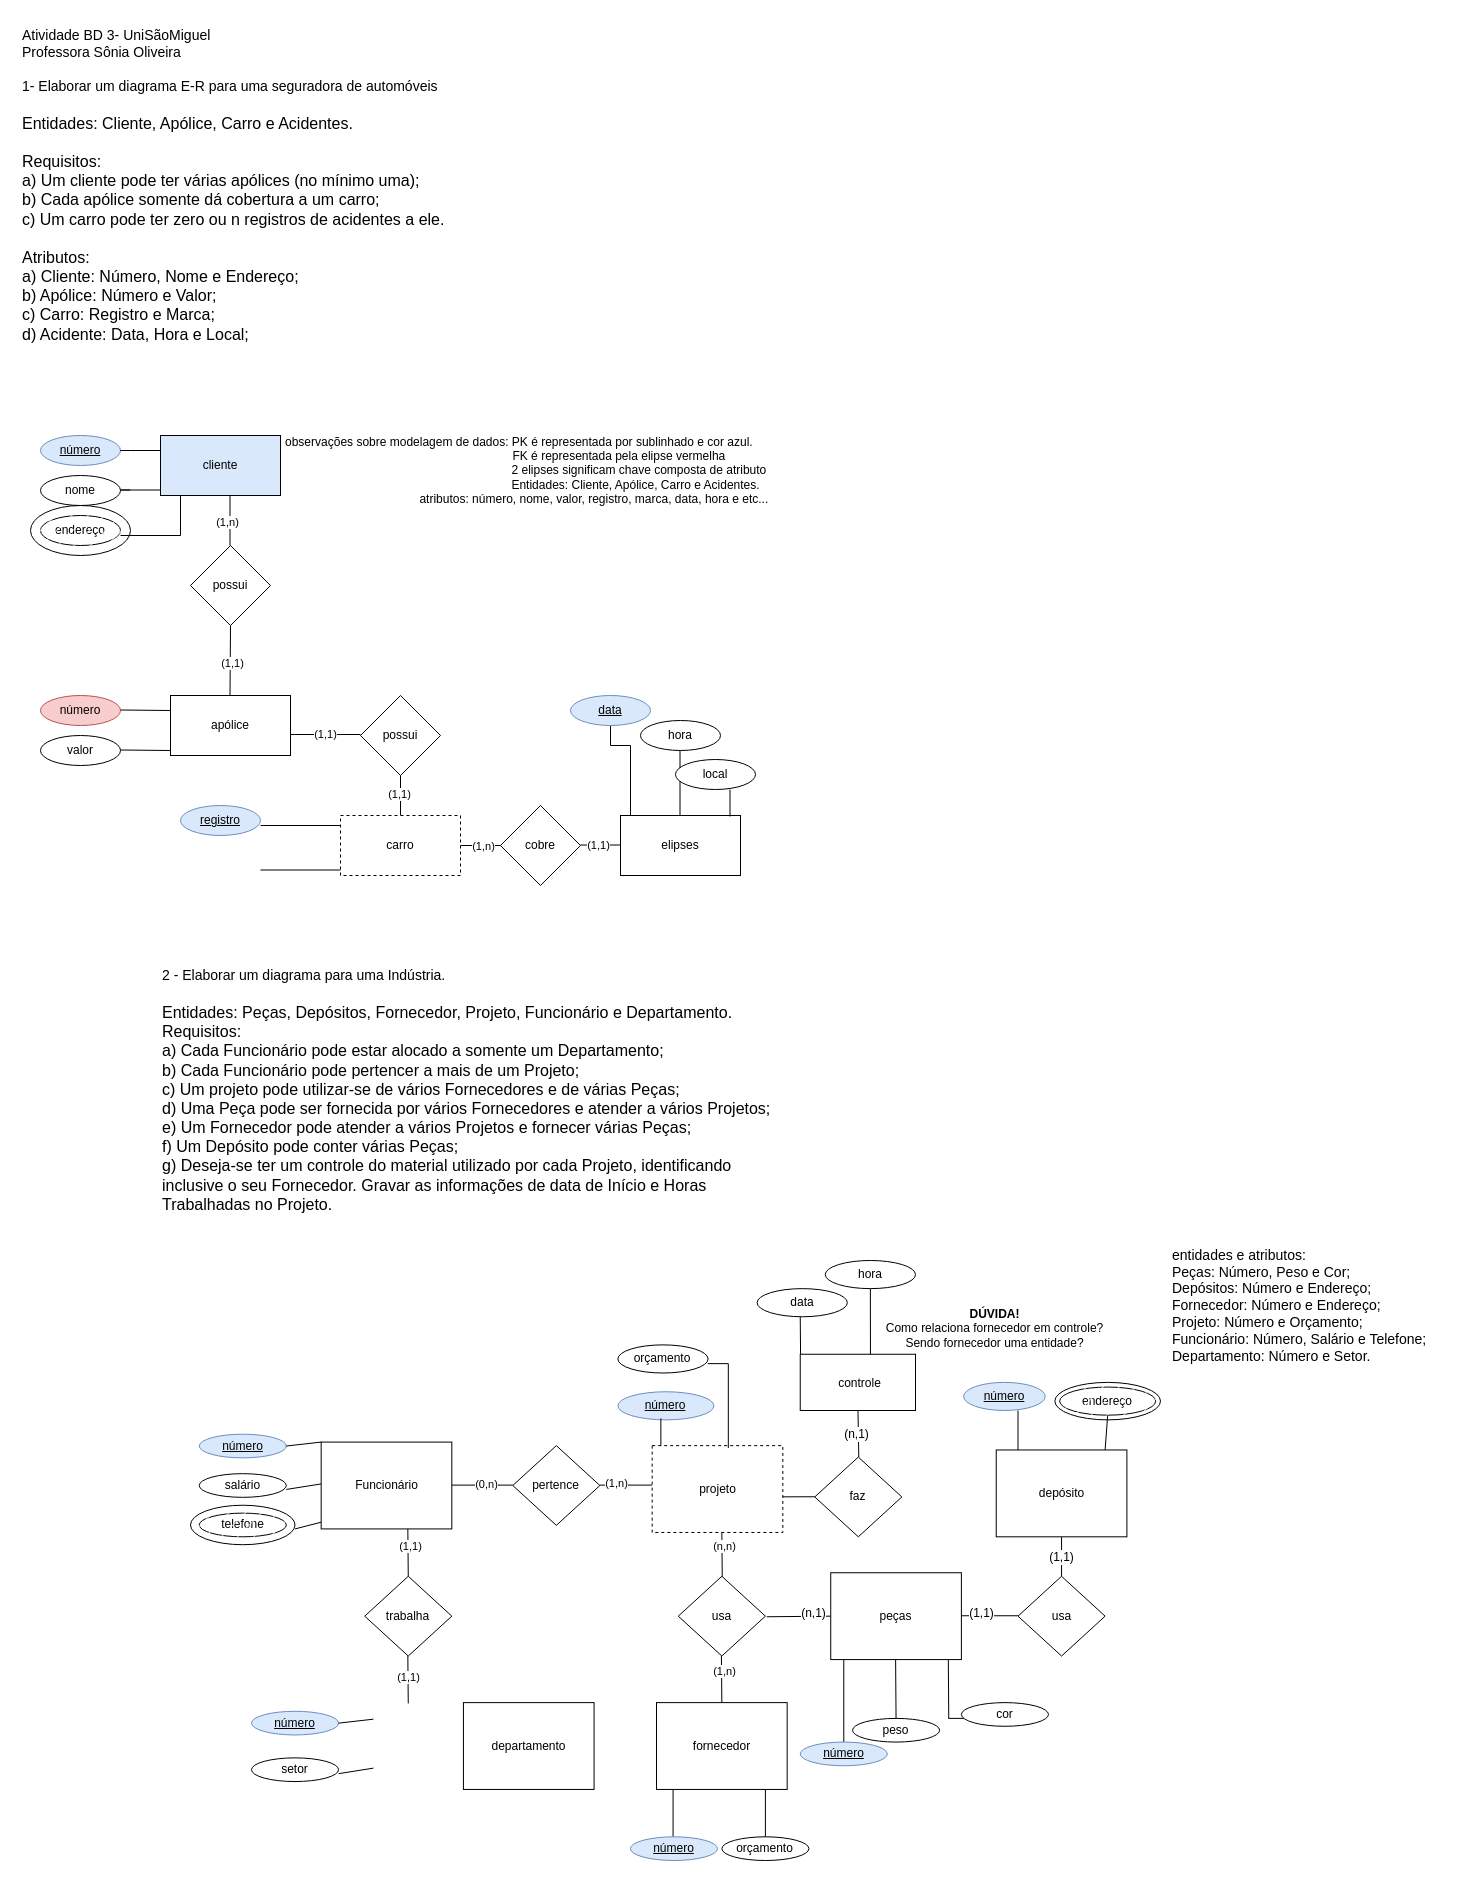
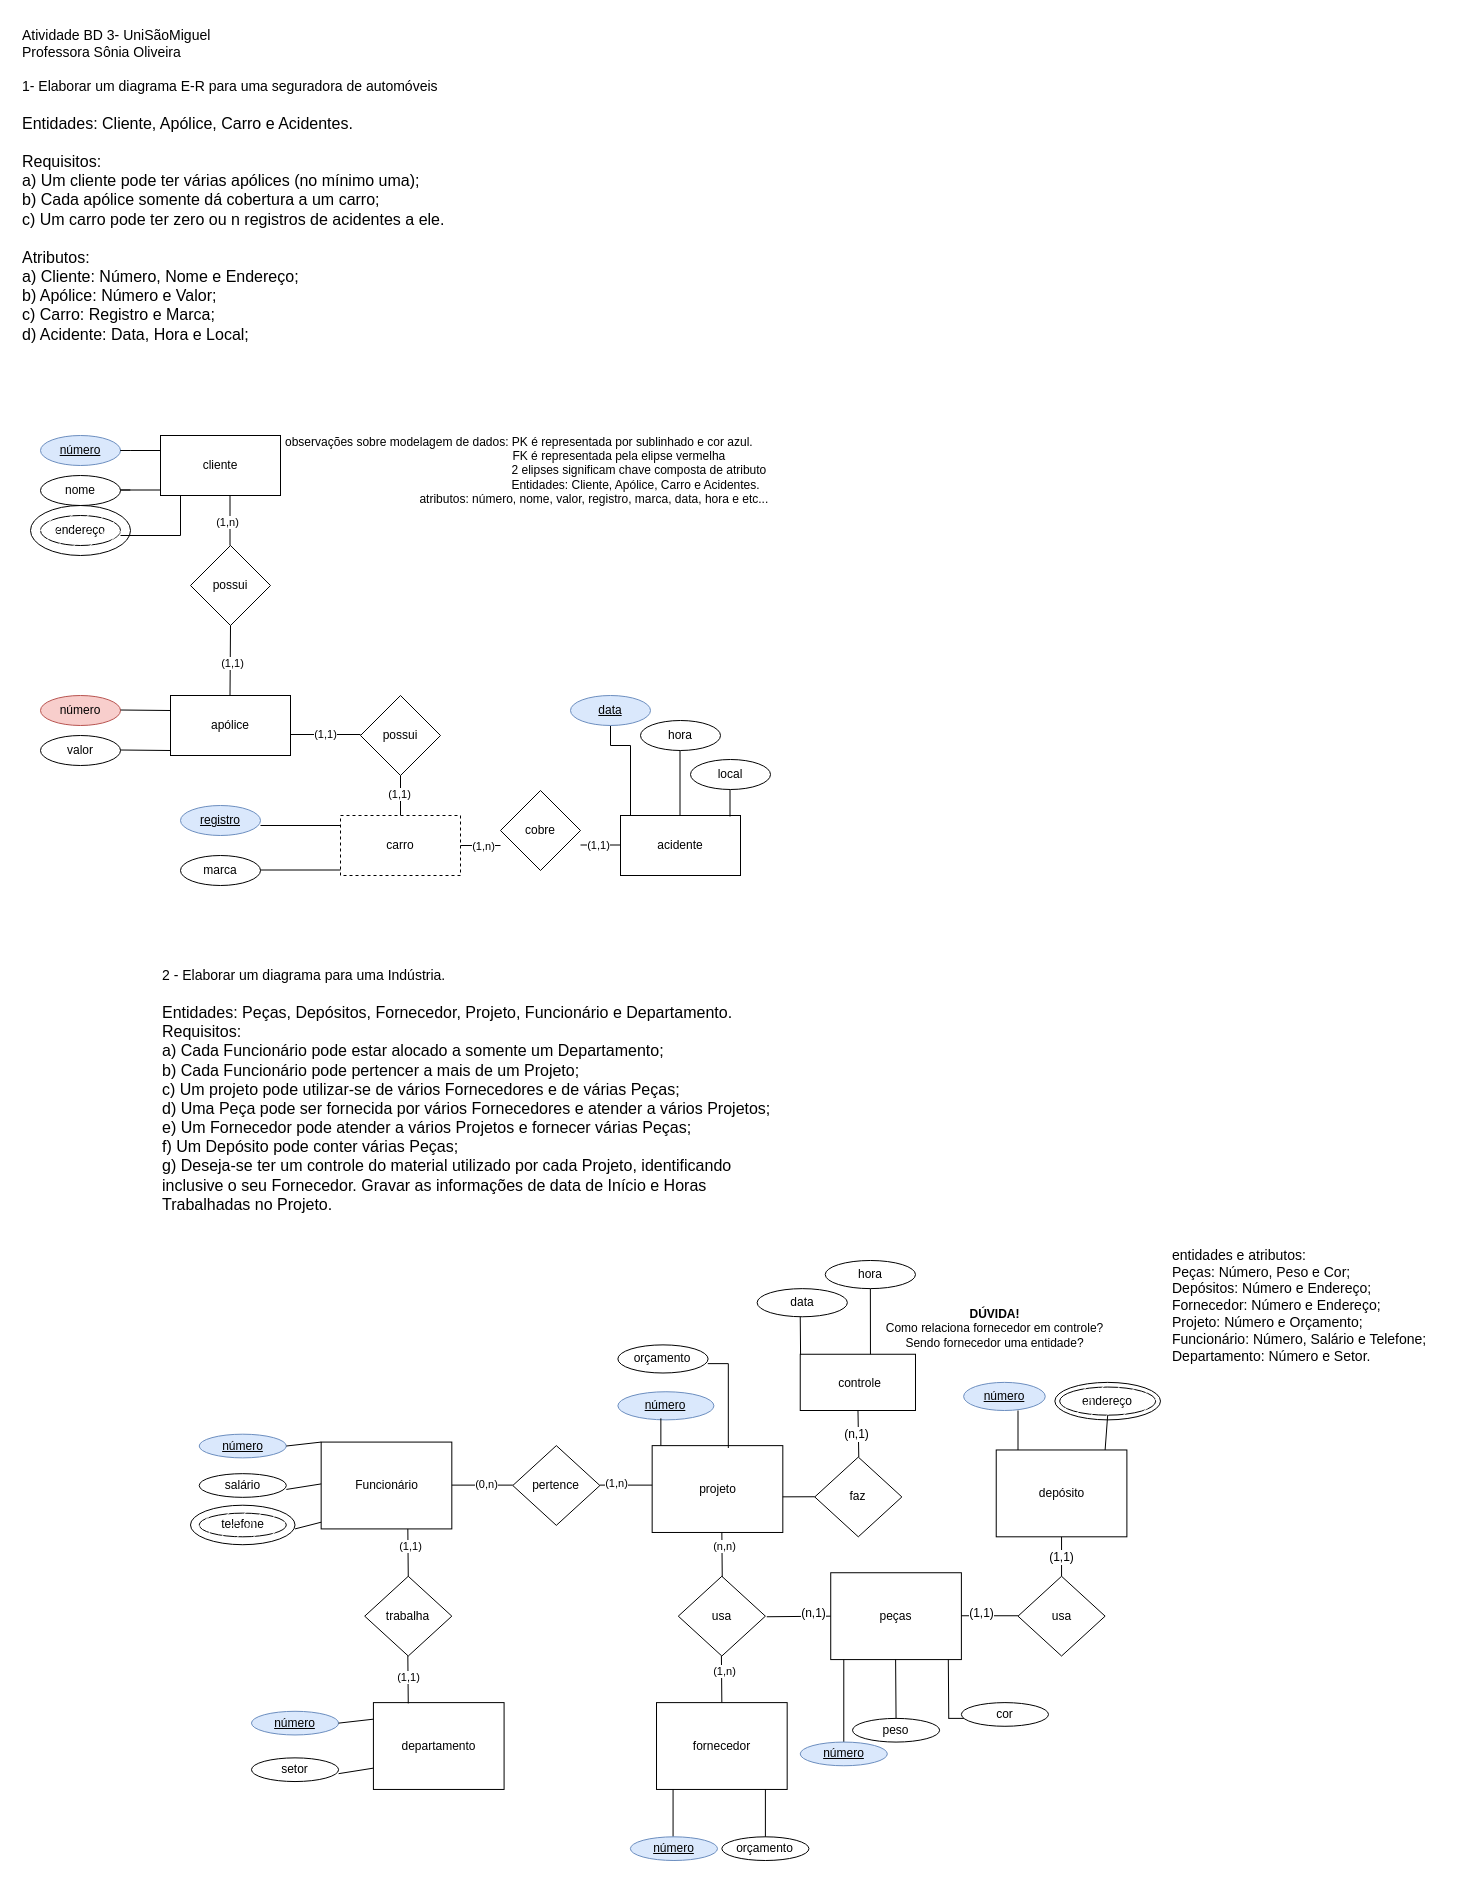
node "cliente": fillcolor #dae8fc -> #ffffff
node "local": moved (716, 775) -> (731, 775)
node "cobre": moved (541, 846) -> (541, 831)
node "elipses": label "elipses" -> "acidente"
node "marca": added
node "projeto": style dashed -> solid
node "departamento": moved (529, 1746) -> (439, 1746)
